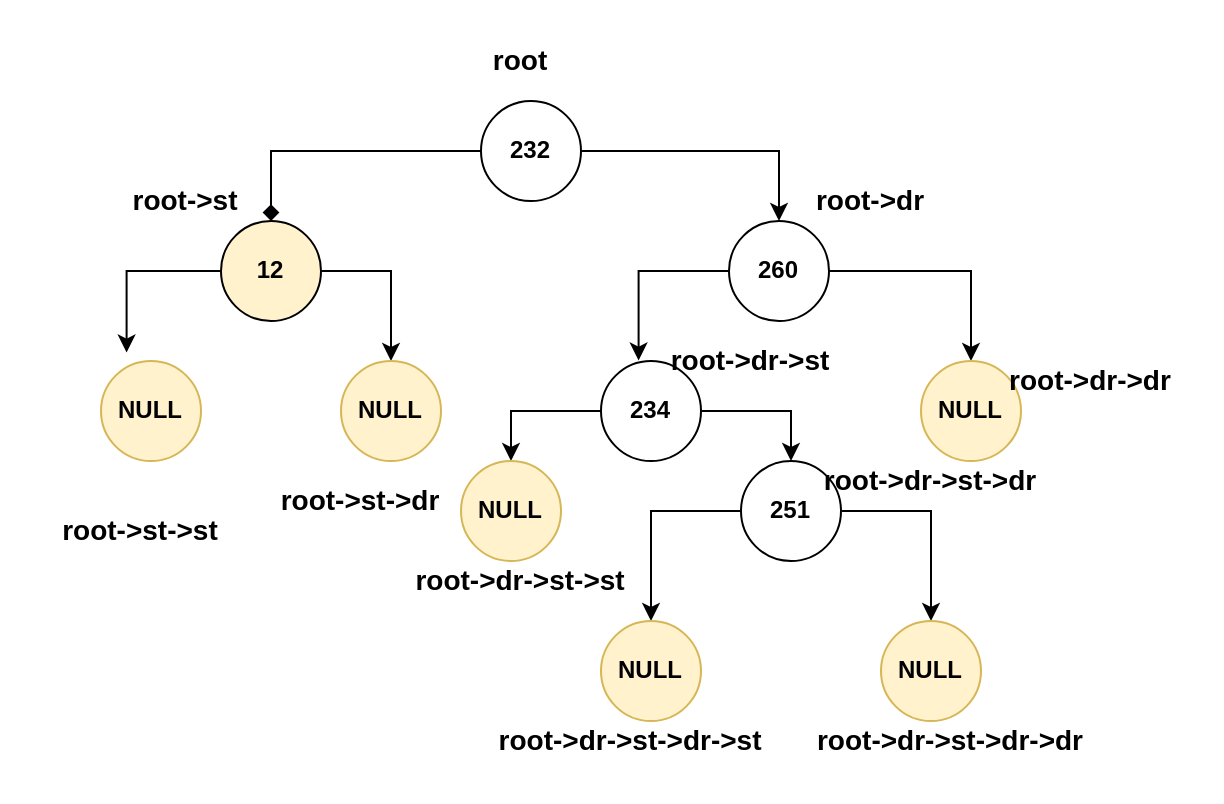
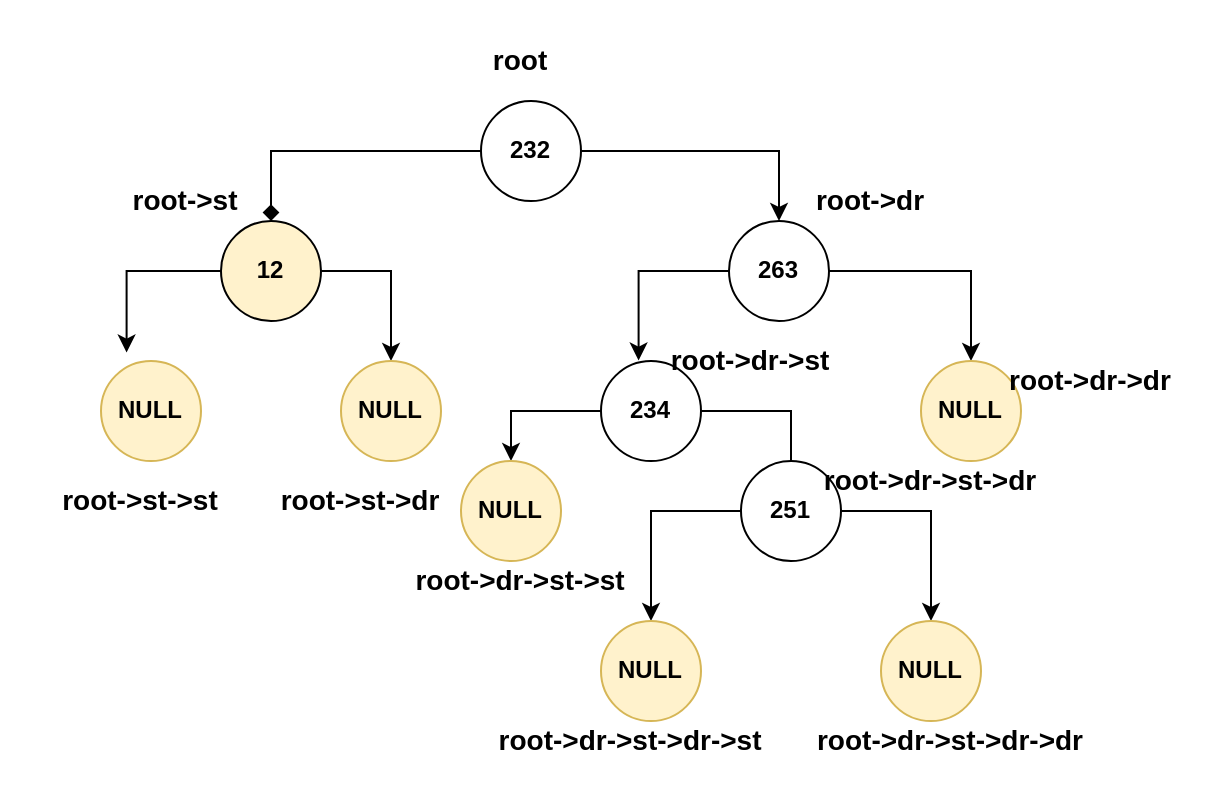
node "260": label "260" -> "263"
edge "234" -> "251": arrowhead classic -> none
node "root->st->st": moved (141, 531) -> (141, 501)
